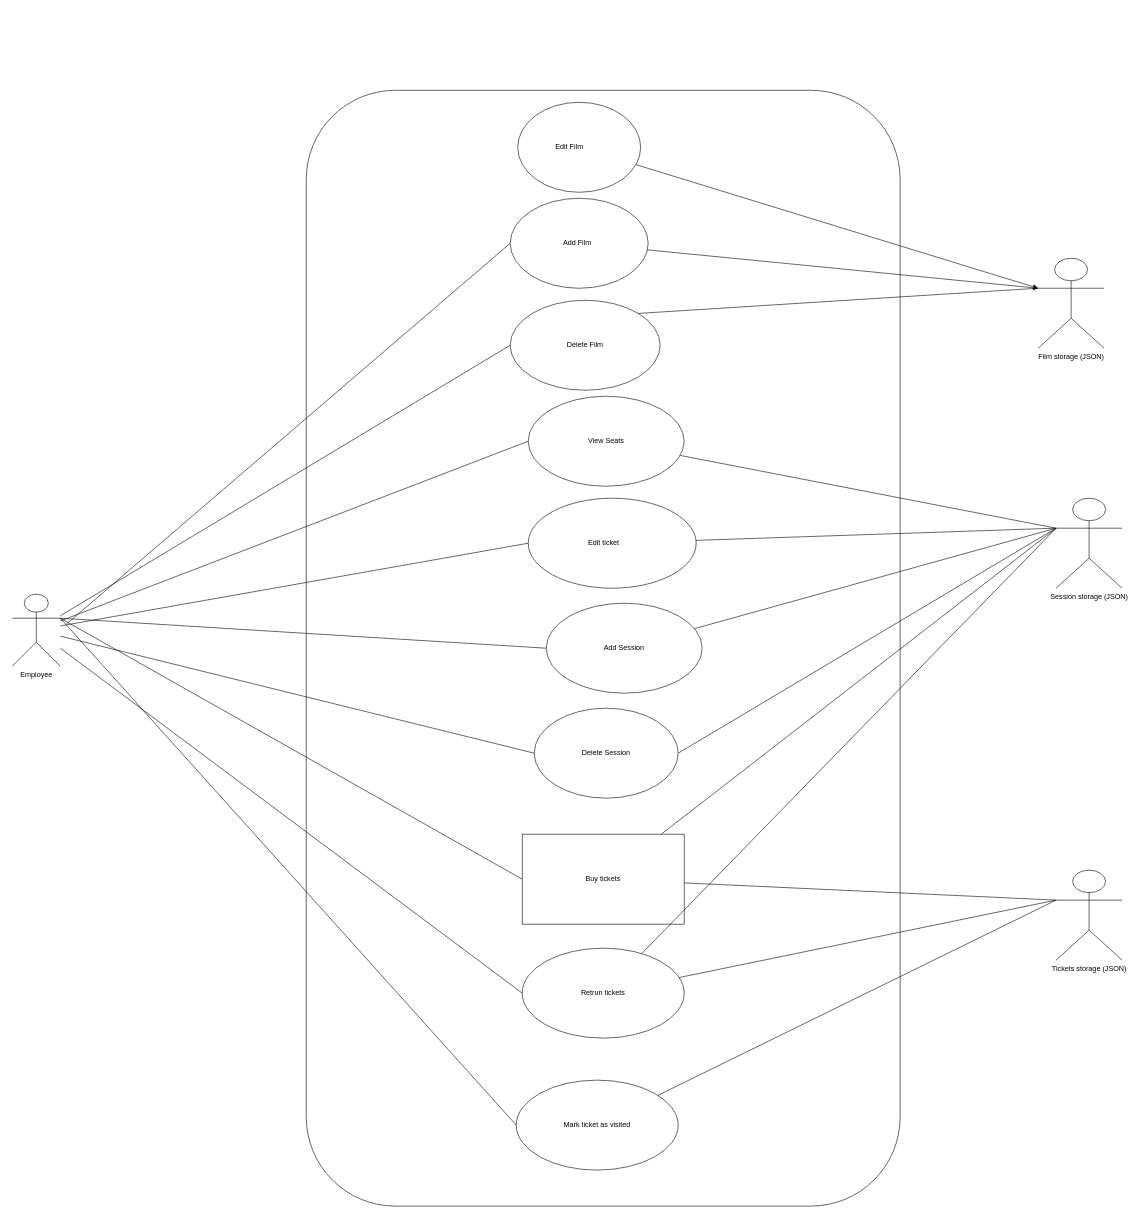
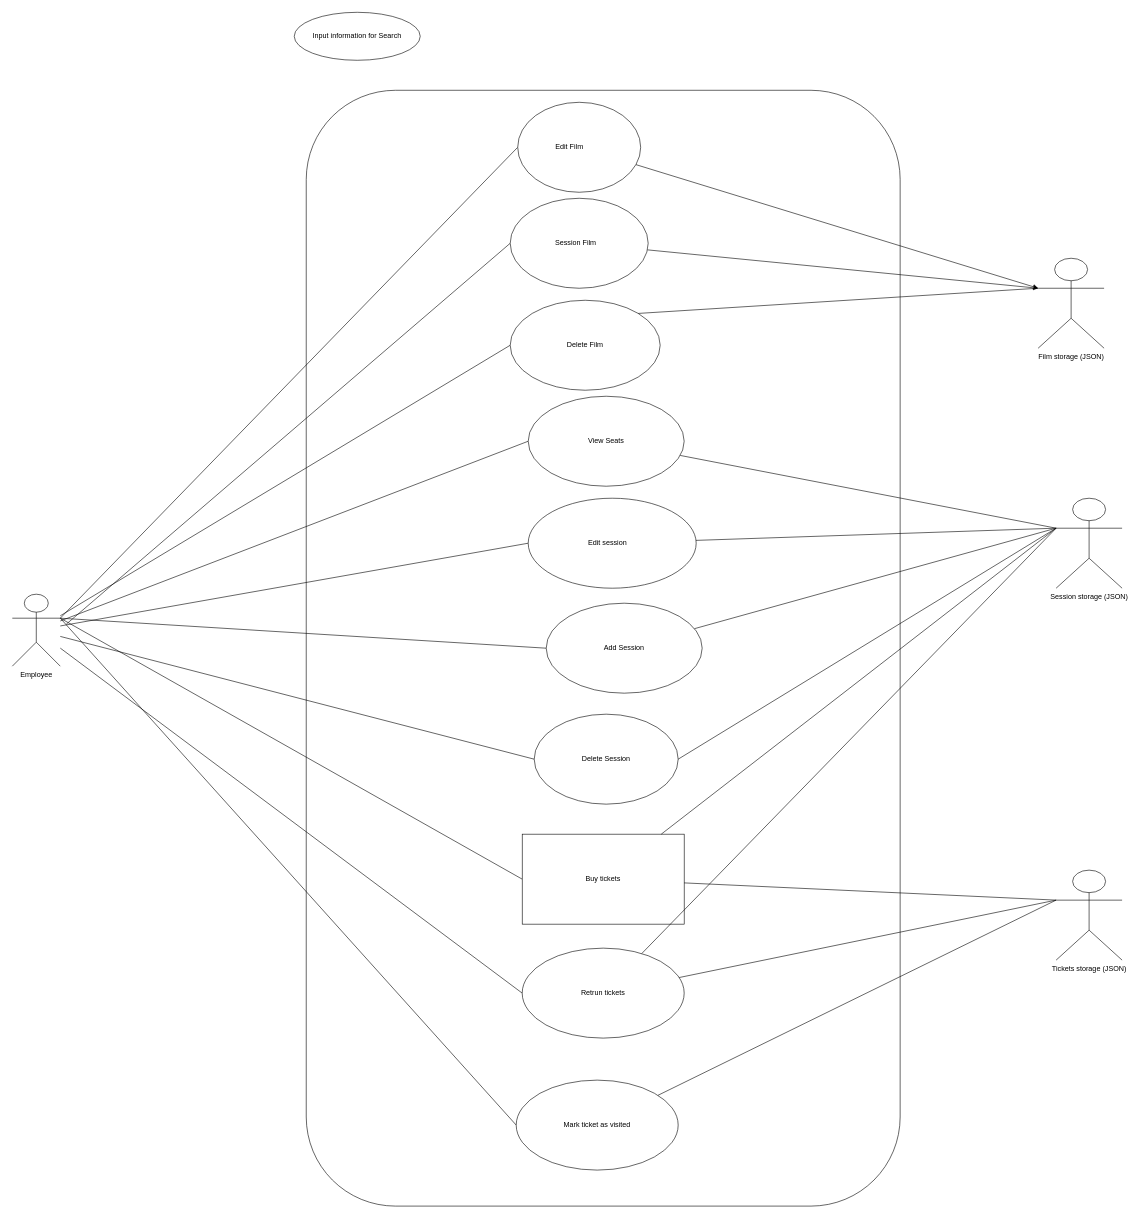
node "Input information for Search": added
node "Add Film": label "Add Film" -> "Session Film"
edge "Edit Film" -- "Employee": added
node "Edit ticket": label "Edit ticket" -> "Edit session"
node "Delete Session": moved (606, 753) -> (606, 759)
